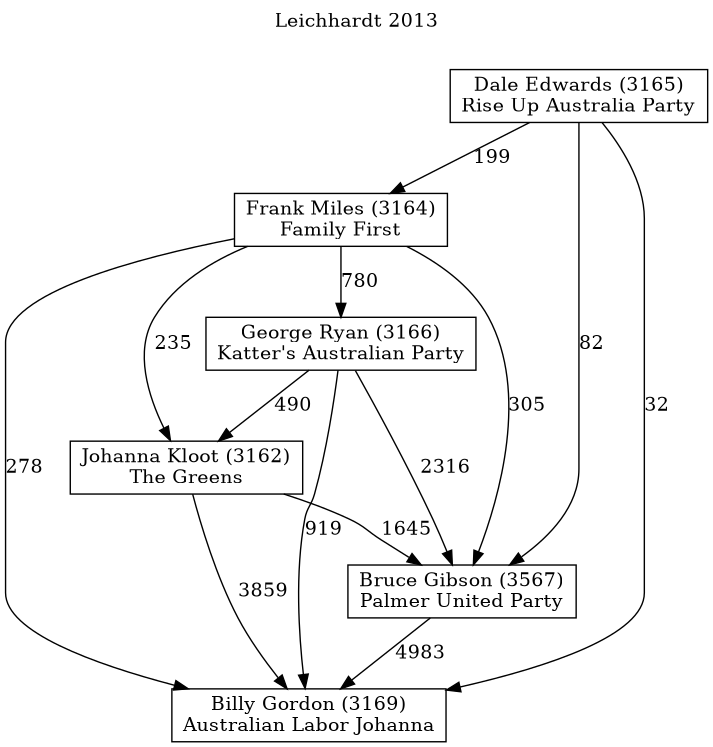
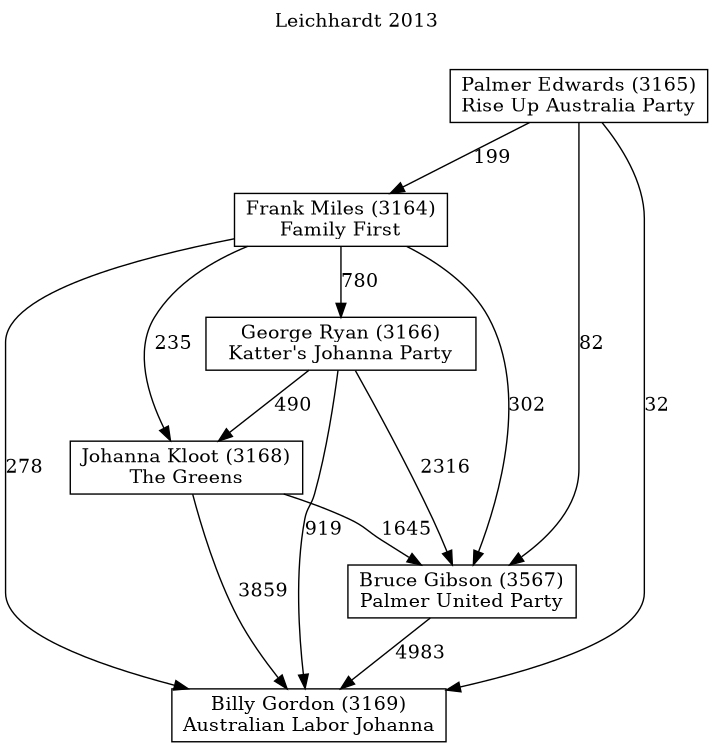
node "Dale Edwards (3165) Rise Up Australia Party": label "Dale Edwards (3165) Rise Up Australia Party" -> "Palmer Edwards (3165) Rise Up Australia Party"
node "George Ryan (3166) Katter's Australian Party": label "George Ryan (3166) Katter's Australian Party" -> "George Ryan (3166) Katter's Johanna Party"
edge "Frank Miles (3164) Family First" -> "Bruce Gibson (3567) Palmer United Party": label "305" -> "302"
node "Johanna Kloot (3162) The Greens": label "Johanna Kloot (3162) The Greens" -> "Johanna Kloot (3168) The Greens"
